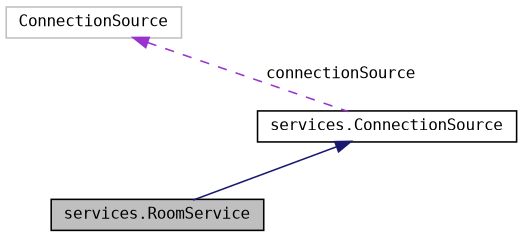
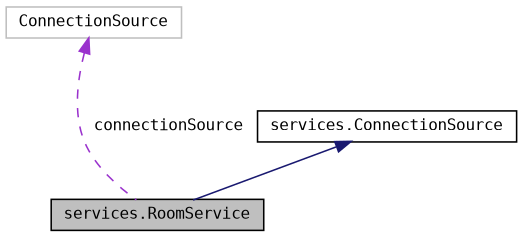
edge "services.ConnectionSource" -> "ConnectionSource": now "services.RoomService" -> "ConnectionSource"
